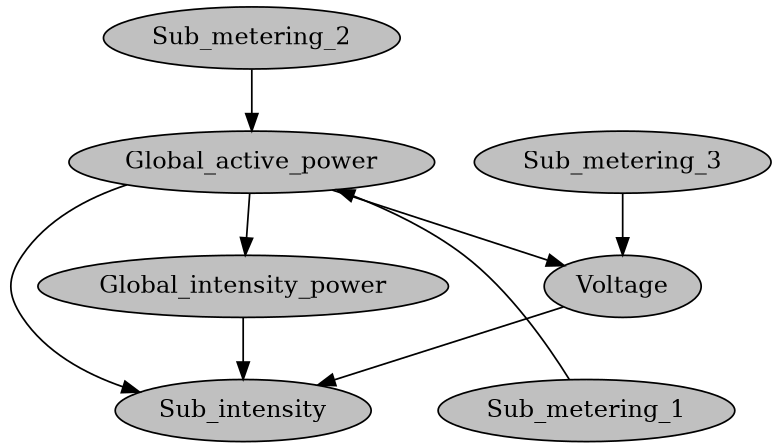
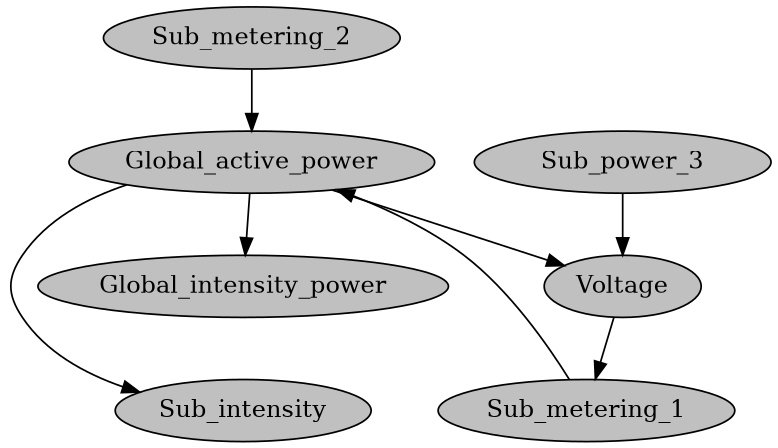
node "Sub_metering_3": label "Sub_metering_3" -> "Sub_power_3"
edge "Global_intensity_power" -> "Sub_intensity": removed
edge "Voltage" -> "Sub_intensity": now "Voltage" -> "Sub_metering_1"
